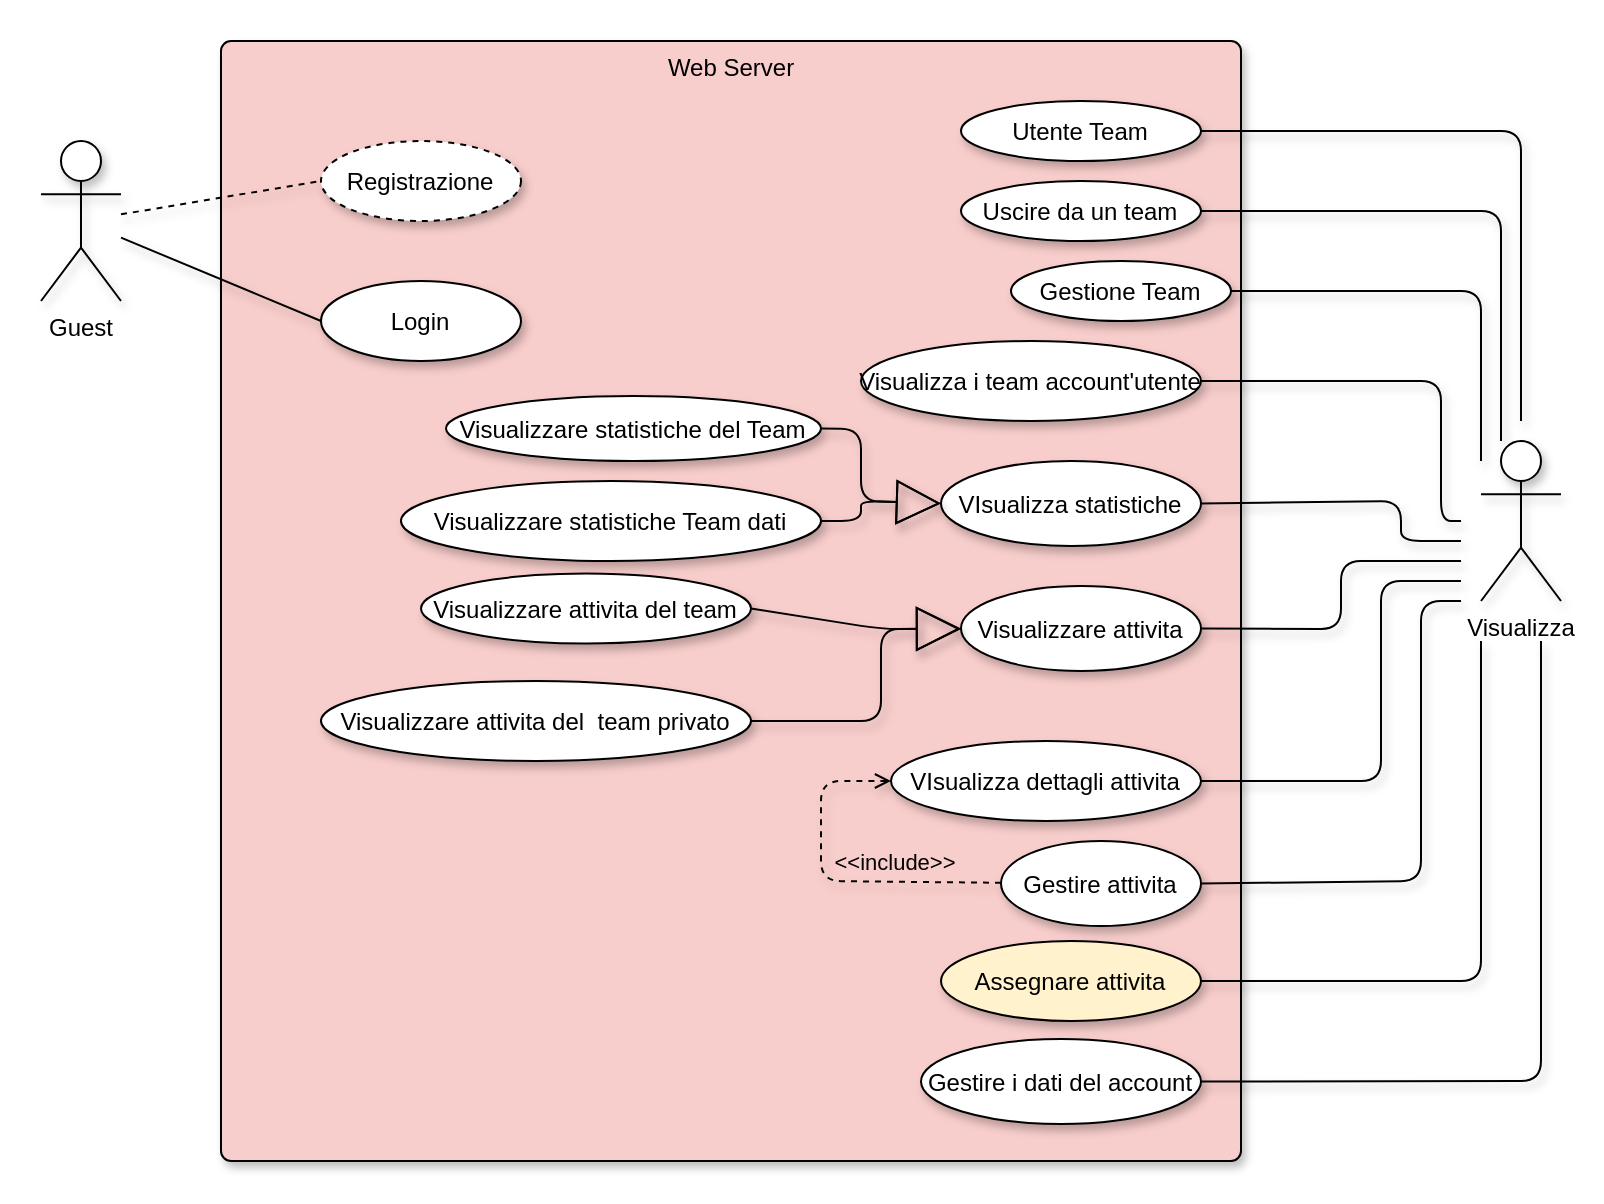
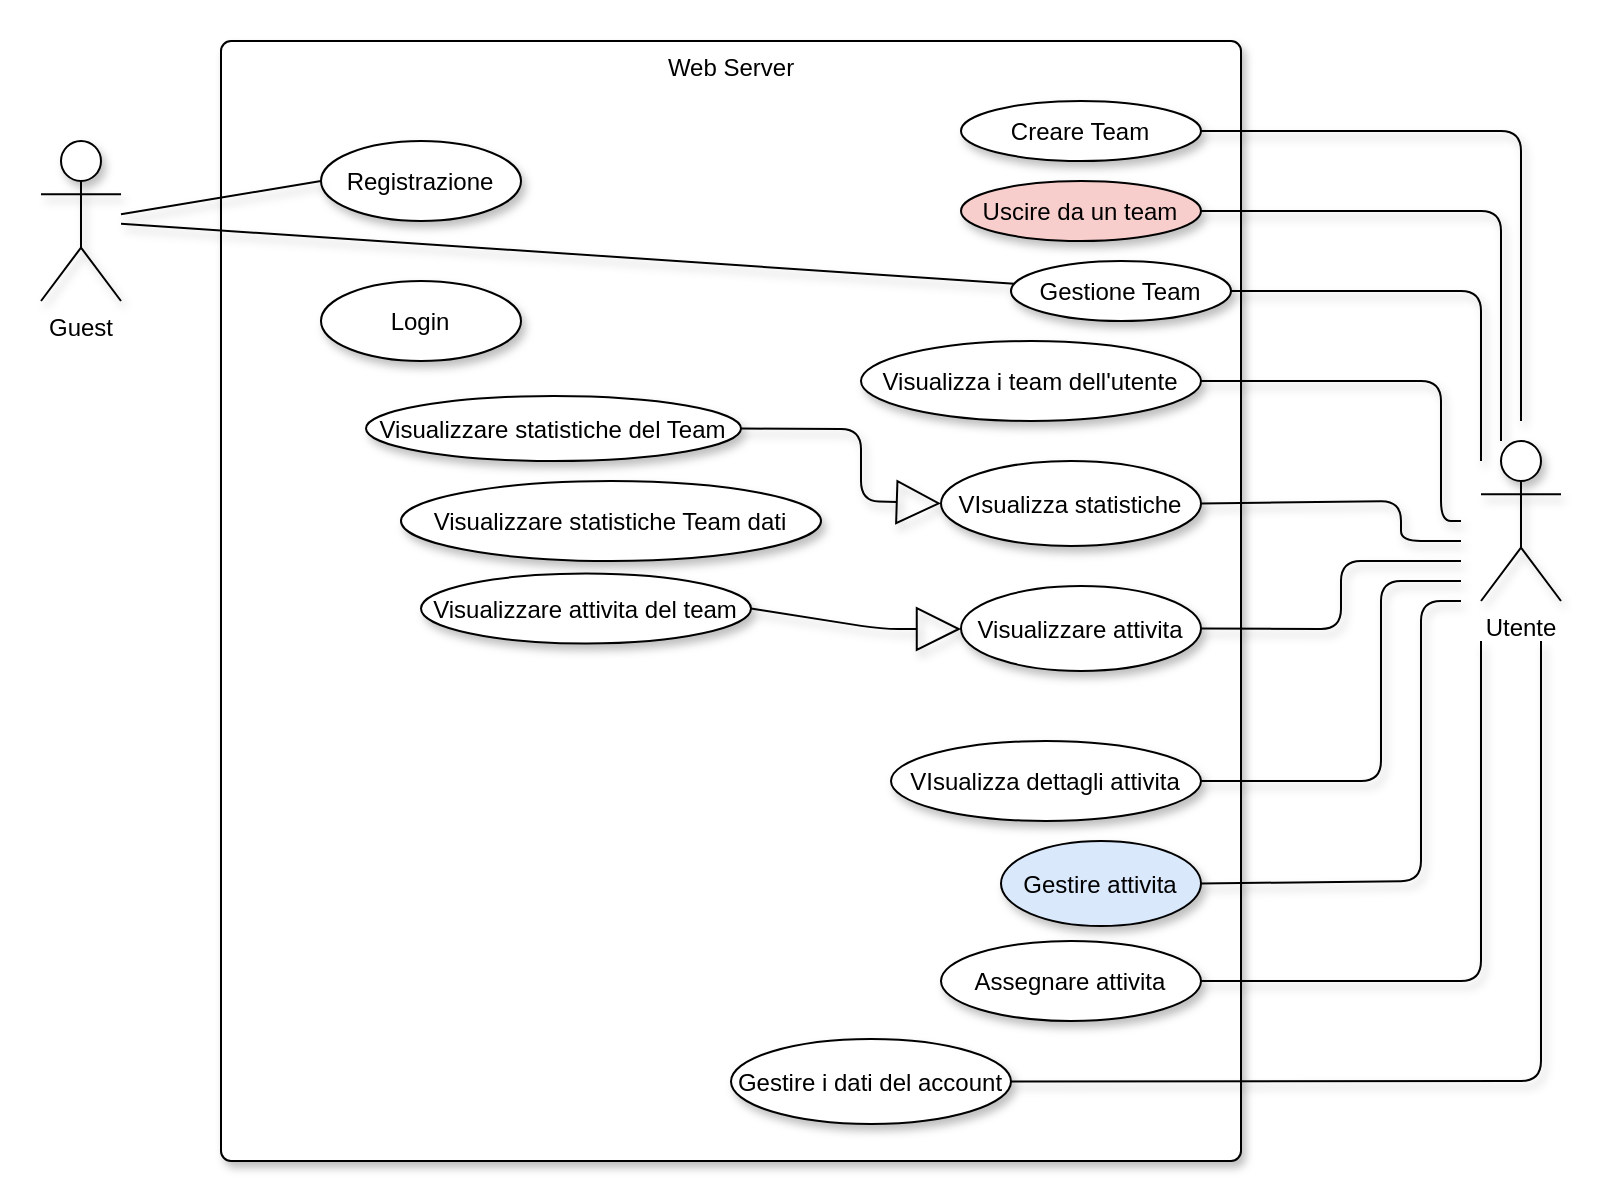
node "Web Server": fillcolor #f8cecc -> #ffffff
node "Utente Team": label "Utente Team" -> "Creare Team"
node "Registrazione": style dashed -> solid
edge "Registrazione" -- "Guest": style dashed -> solid
node "Uscire da un team": fillcolor #ffffff -> #f8cecc
edge "Guest" -- "Login": now "Guest" -- "Gestione Team"
node "Visualizza i team account'utente": label "Visualizza i team account'utente" -> "Visualizza i team dell'utente"
node "Visualizzare statistiche del Team": moved (634, 429) -> (554, 429)
edge "Visualizzare statistiche Team dati" -> "VIsualizza statistiche": removed
node "Visualizza": label "Visualizza" -> "Utente"
node "Visualizzare attivita del team privato": removed
edge "Visualizzare attivita del team privato" -> "Visualizzare attivita": removed
edge "Gestire attivita" -> "VIsualizza dettagli attivita": removed, label "<<include>>"
node "Gestire attivita": fillcolor #ffffff -> #dae8fc
node "Assegnare attivita": fillcolor #fff2cc -> #ffffff
node "Gestire i dati del account": moved (1061, 1082) -> (871, 1082)
